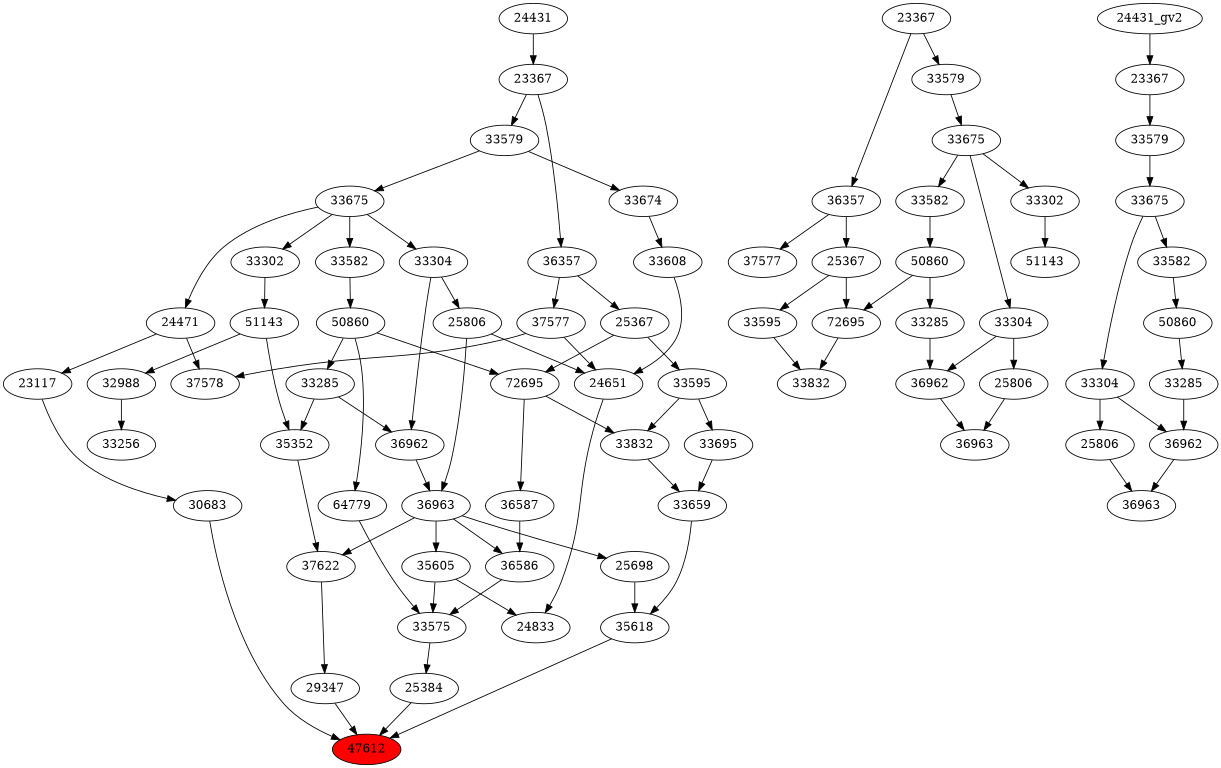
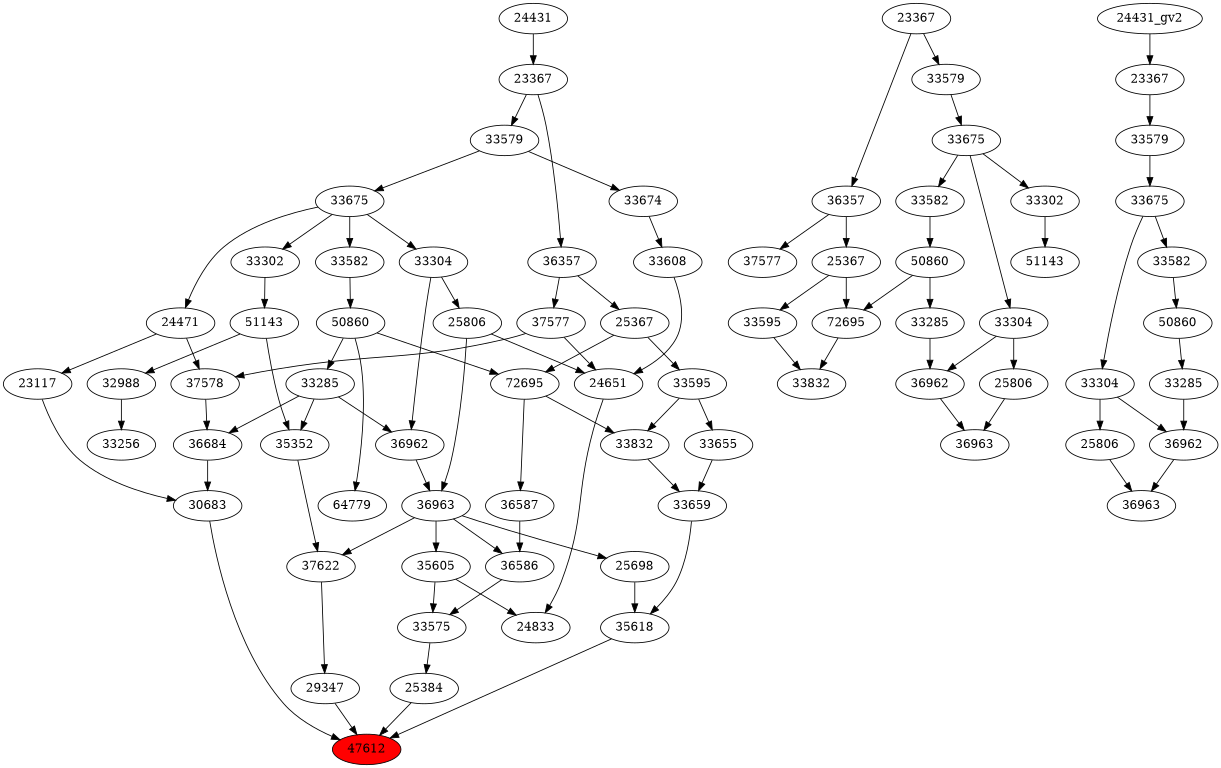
node "36684": added
node "33695": label "33695" -> "33655"
edge "64779" -> "33575": removed
